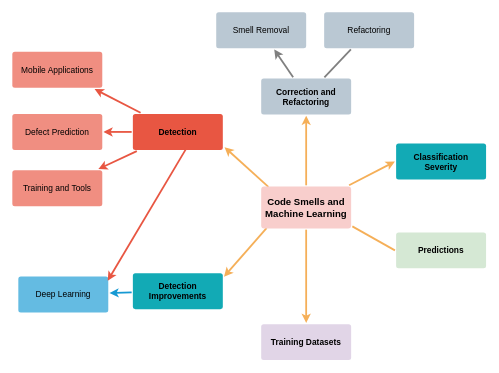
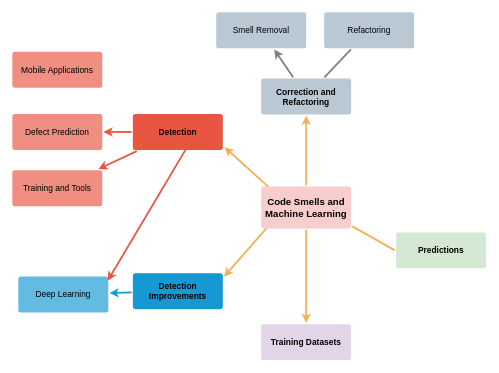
edge "Detection" -> "Mobile Applications": removed
node "Classification Severity": removed
edge "Code Smells and Machine Learning" -> "Classification Severity": removed
node "Detection Improvements": fillcolor #12aab5 -> #1699d3
